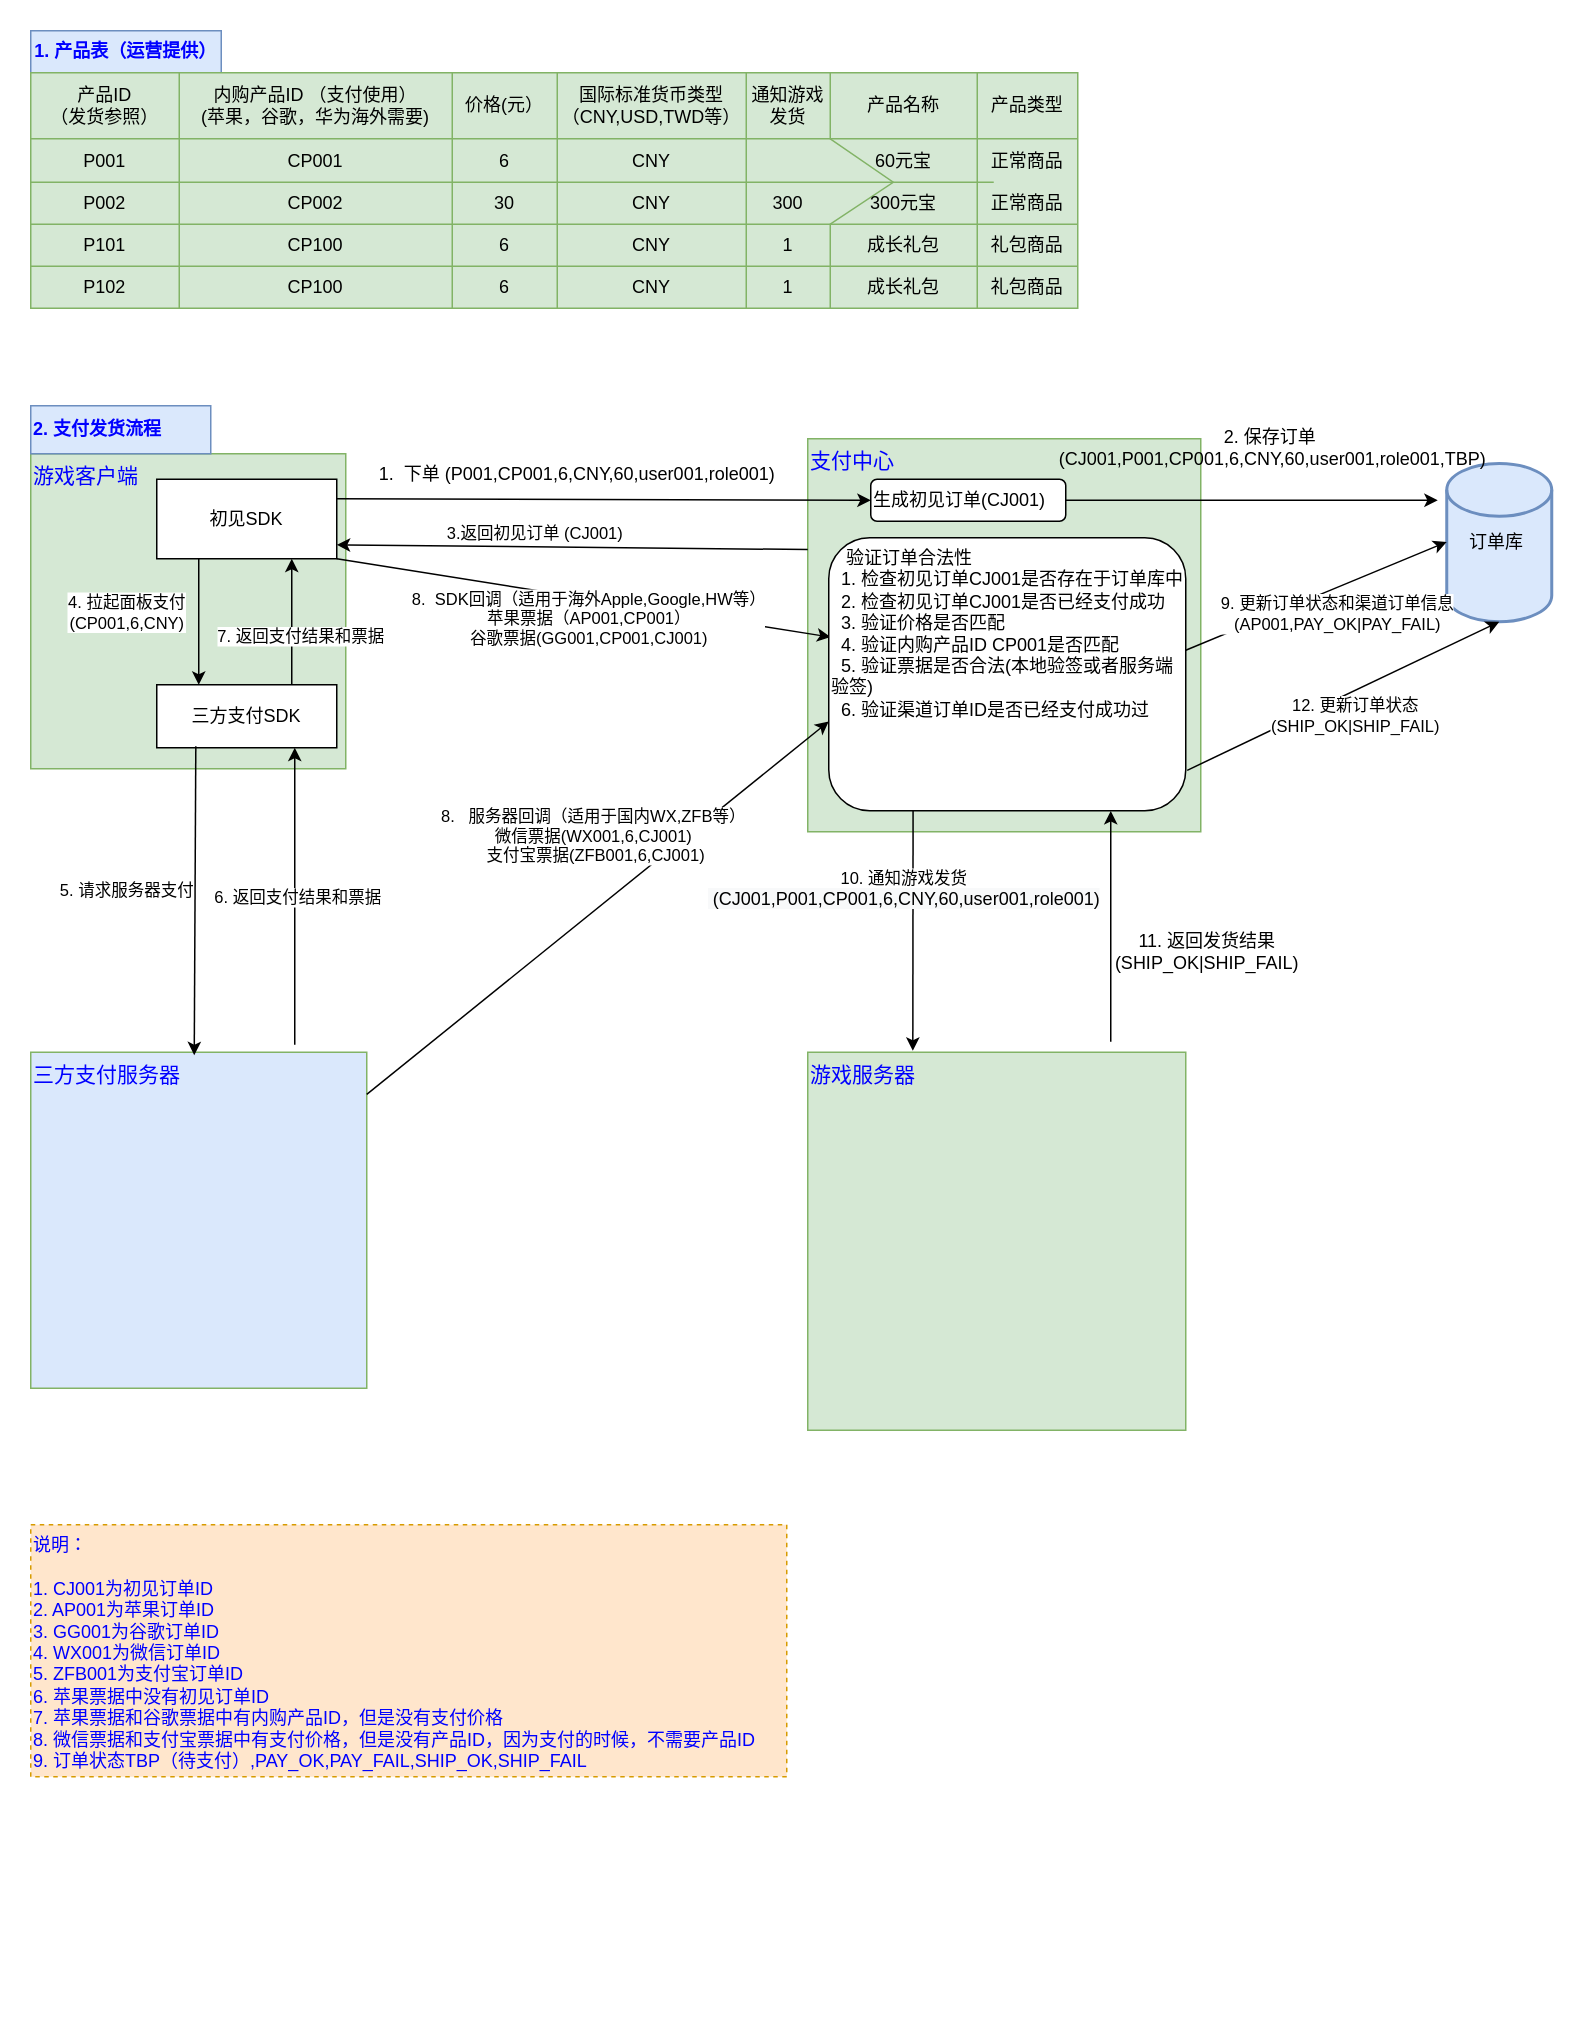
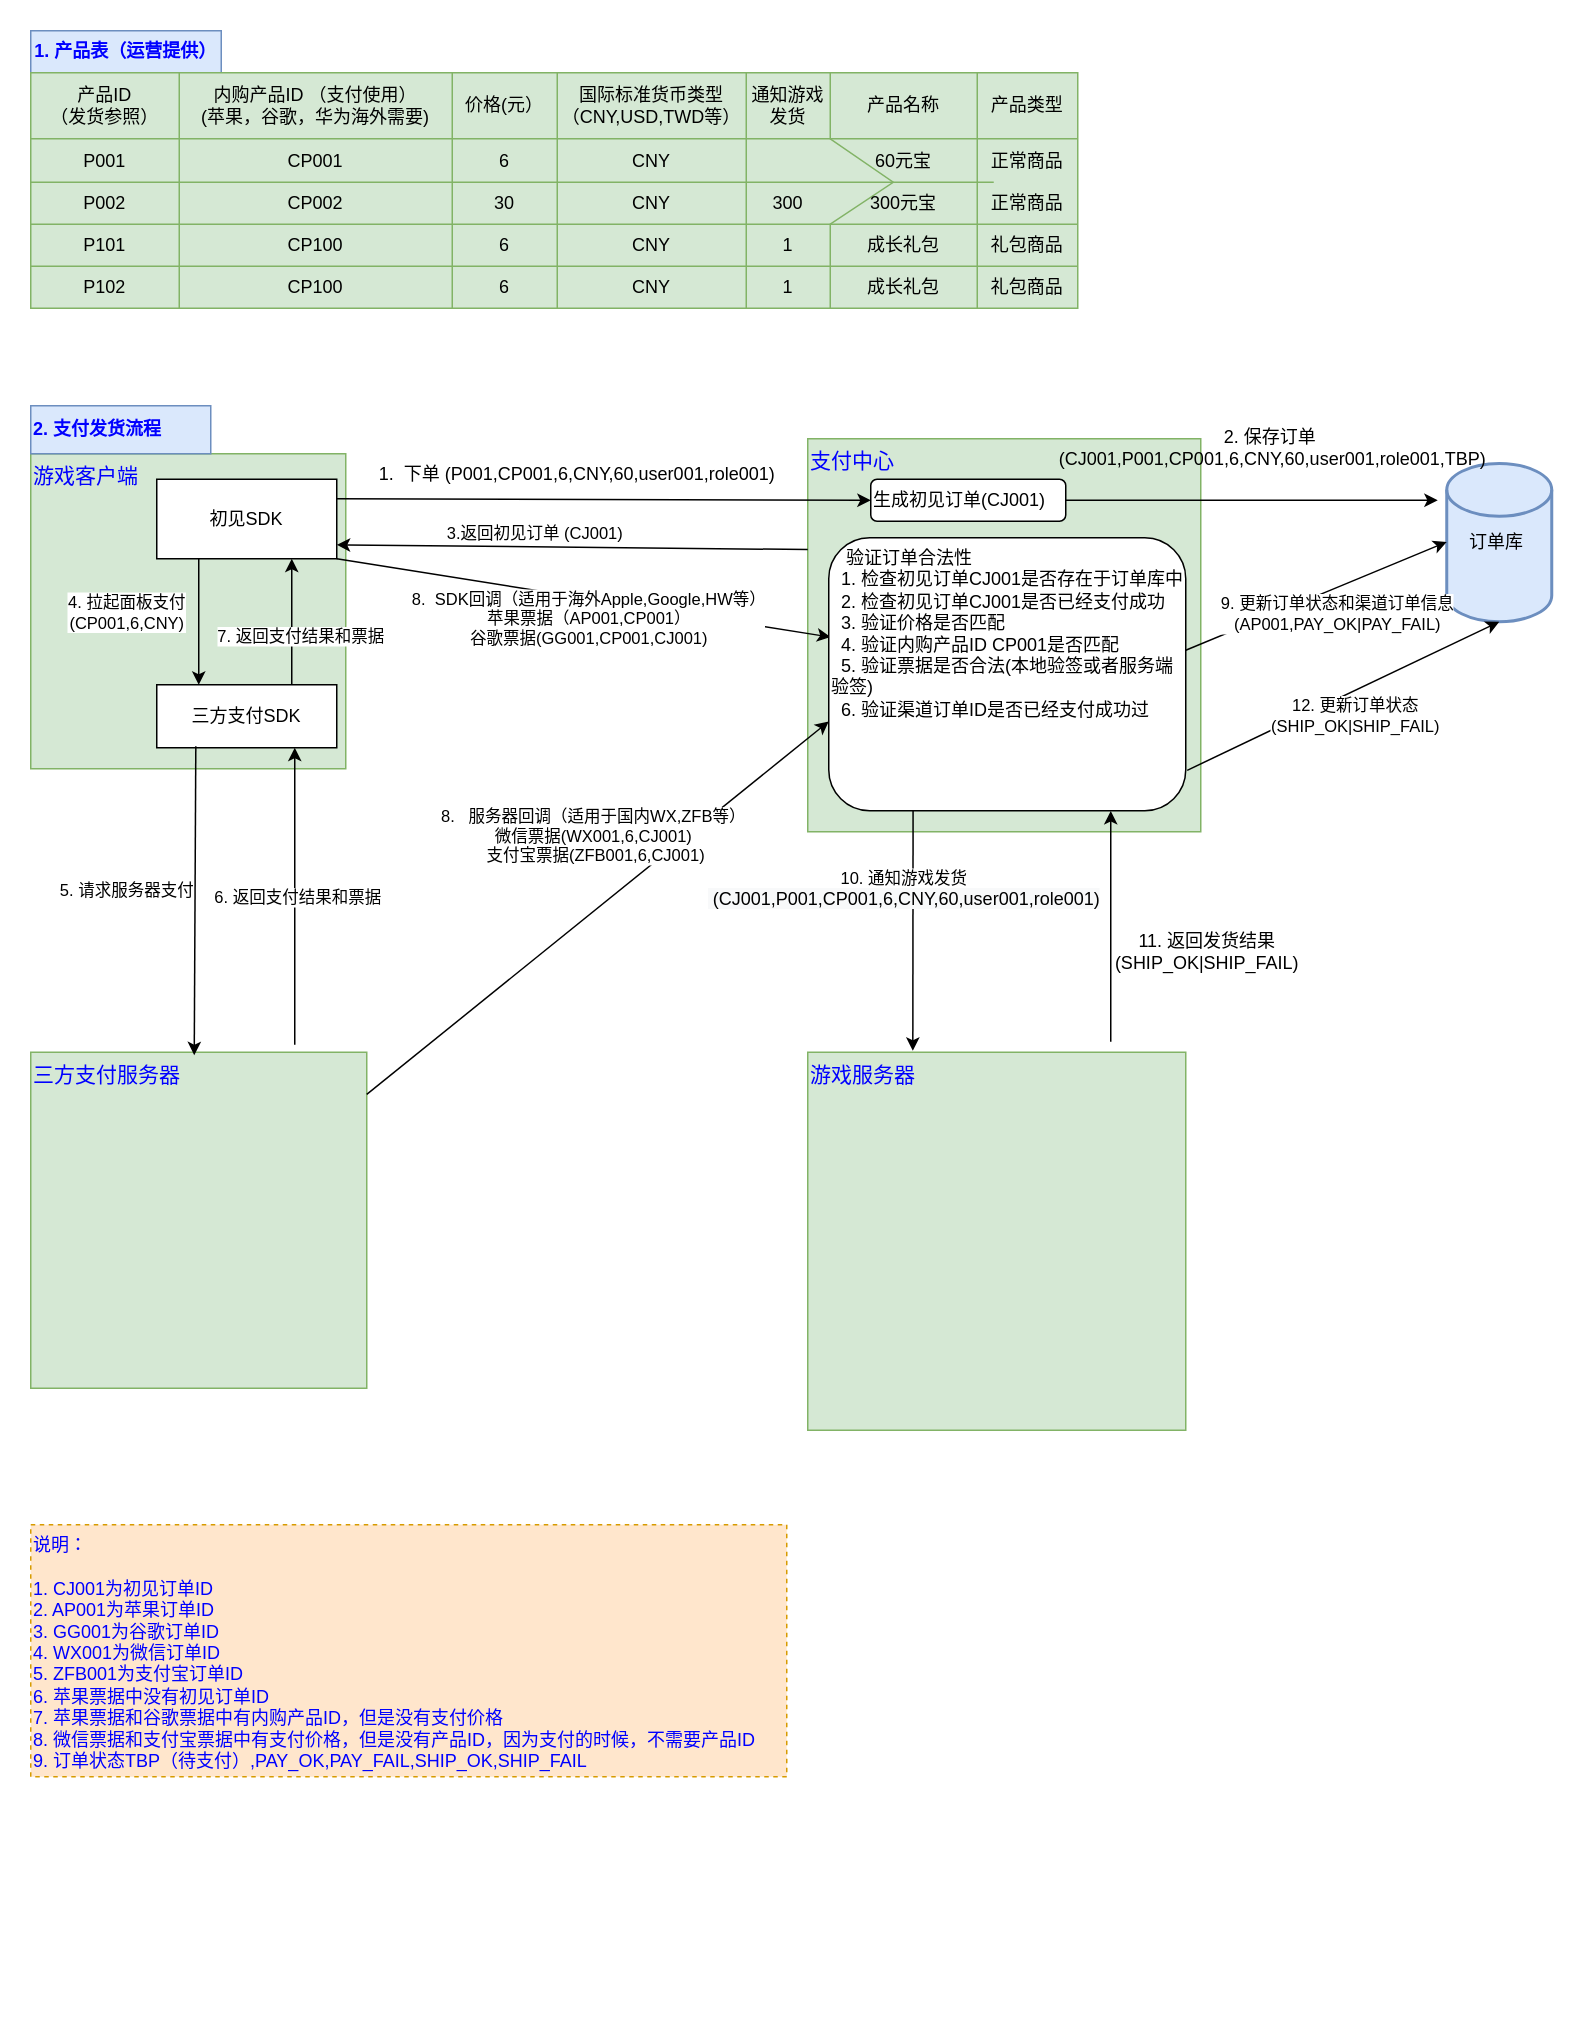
node "三方支付服务器": fillcolor #dae8fc -> #d5e8d4
